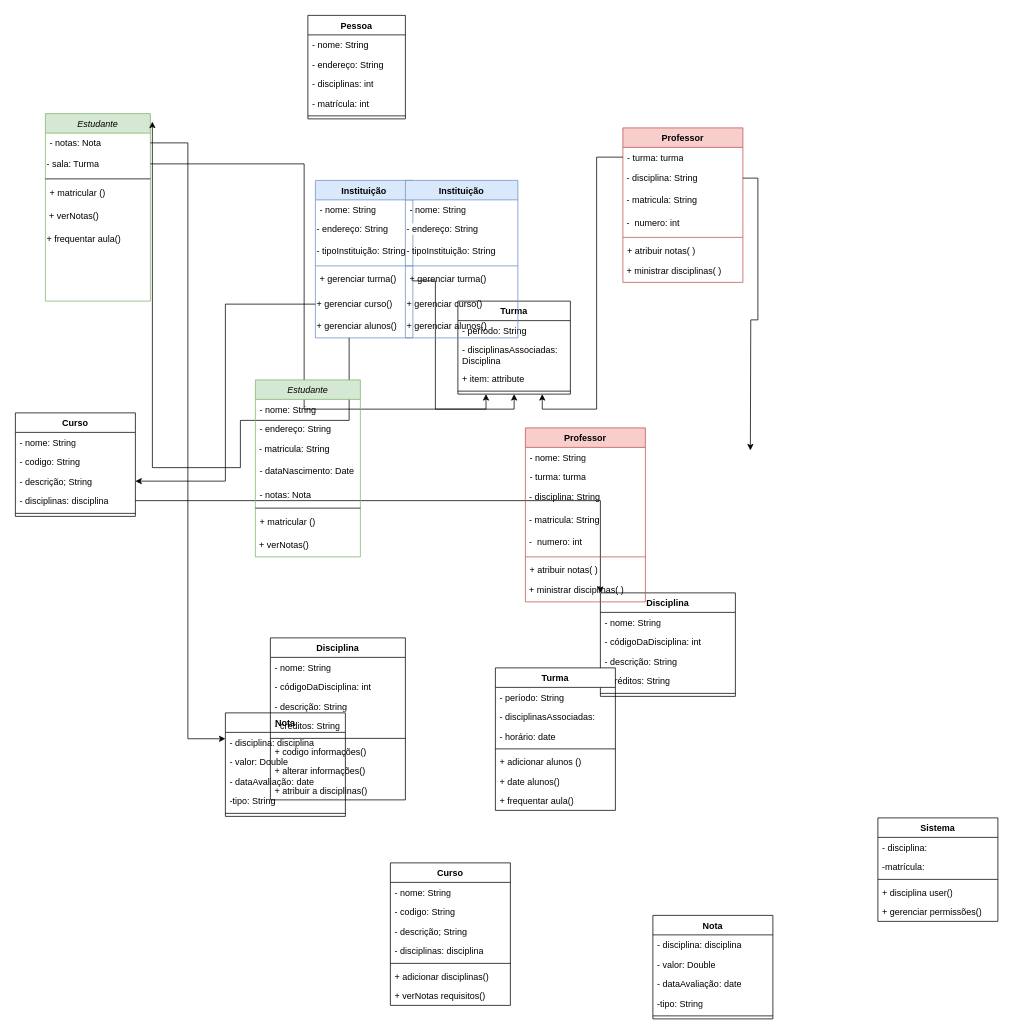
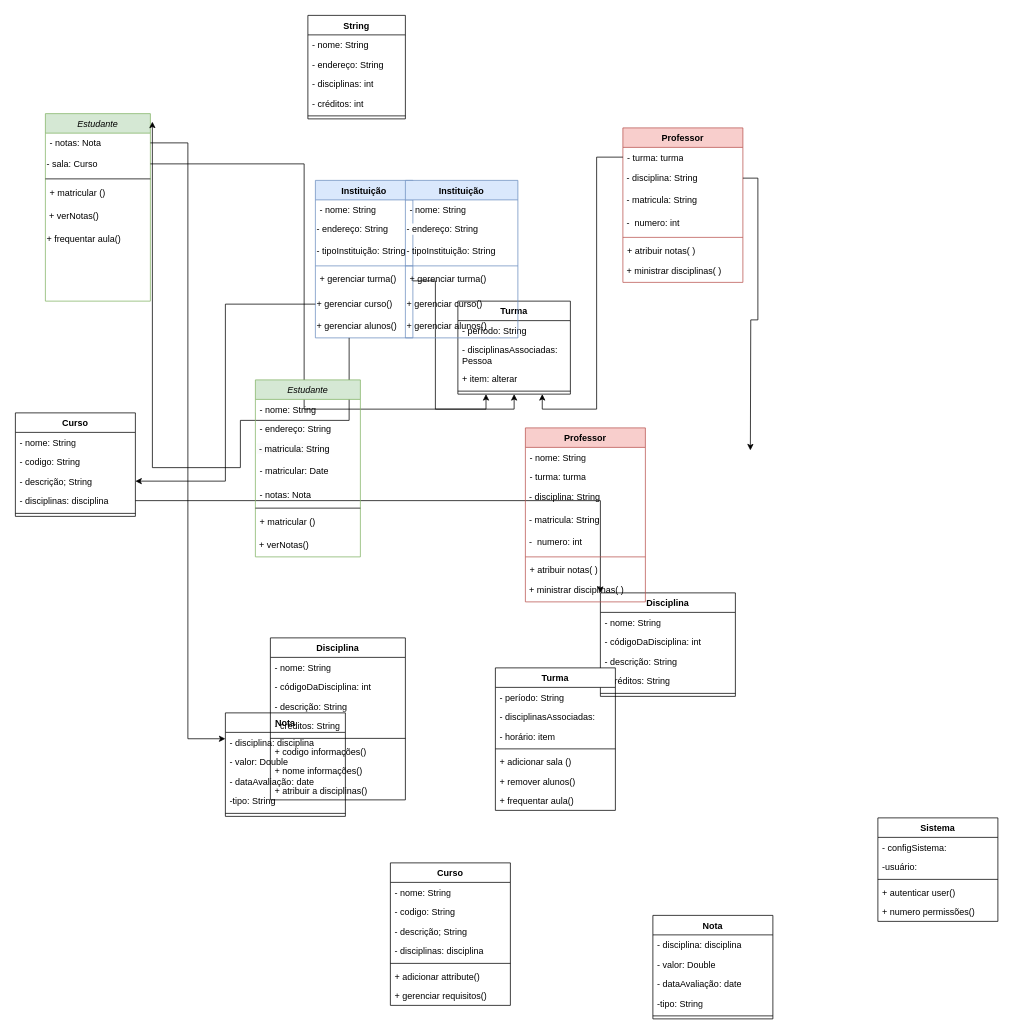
node "Pessoa": label "Pessoa" -> "String"
node "- matrícula: int": label "- matrícula: int" -> "- créditos: int"
node "- sala: Turma": label "- sala: Turma" -> "- sala: Curso"
node "- disciplinasAssociadas: Disciplina": label "- disciplinasAssociadas: Disciplina" -> "- disciplinasAssociadas: Pessoa"
node "+ item: attribute": label "+ item: attribute" -> "+ item: alterar"
node "- dataNascimento: Date": label "- dataNascimento: Date" -> "- matricular: Date"
node "- horário: date": label "- horário: date" -> "- horário: item"
node "+ adicionar alunos ()": label "+ adicionar alunos ()" -> "+ adicionar sala ()"
node "+ alterar informações()": label "+ alterar informações()" -> "+ nome informações()"
node "+ date alunos()": label "+ date alunos()" -> "+ remover alunos()"
node "- disciplina:": label "- disciplina:" -> "- configSistema:"
node "-matrícula:": label "-matrícula:" -> "-usuário:"
node "+ disciplina user()": label "+ disciplina user()" -> "+ autenticar user()"
node "+ gerenciar permissões()": label "+ gerenciar permissões()" -> "+ numero permissões()"
node "+ adicionar disciplinas()": label "+ adicionar disciplinas()" -> "+ adicionar attribute()"
node "+ verNotas requisitos()": label "+ verNotas requisitos()" -> "+ gerenciar requisitos()"
